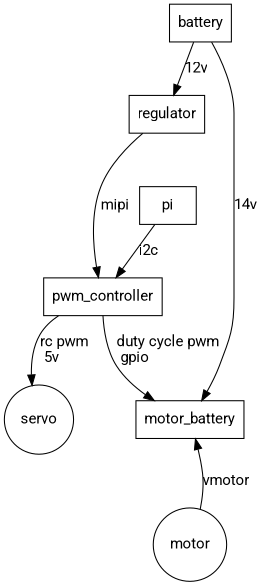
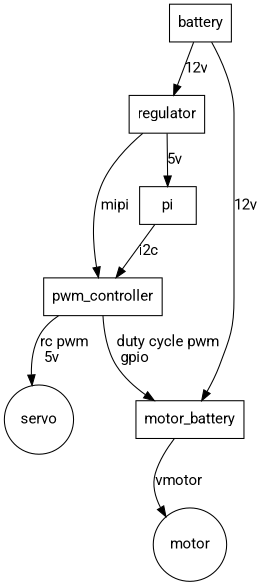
edge "regulator" -> "pi": added, label "5v"
edge "battery" -> "motor_battery": label "14v" -> "12v"
edge "motor" -> "motor_battery": reversed
